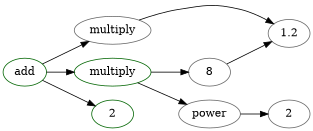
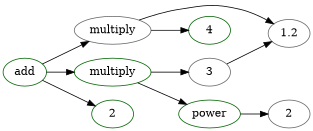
node "4": added
node "8": label "8" -> "3"
node "power": color gray40 -> darkgreen
